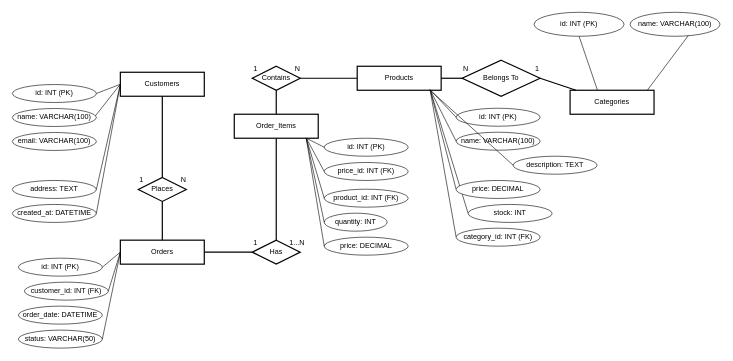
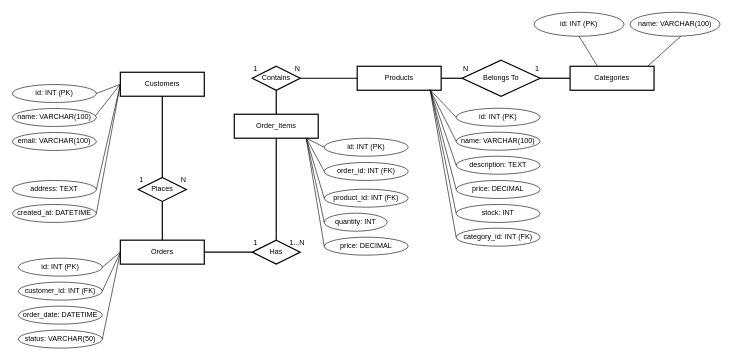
node "Categories": moved (612, 102) -> (612, 78)
node "description: TEXT": moved (555, 165) -> (498, 165)
node "price_id: INT (FK)": label "price_id: INT (FK)" -> "order_id: INT (FK)"
node "stock: INT": moved (510, 214) -> (498, 214)
node "customer_id: INT (FK)": moved (66, 291) -> (60, 291)
